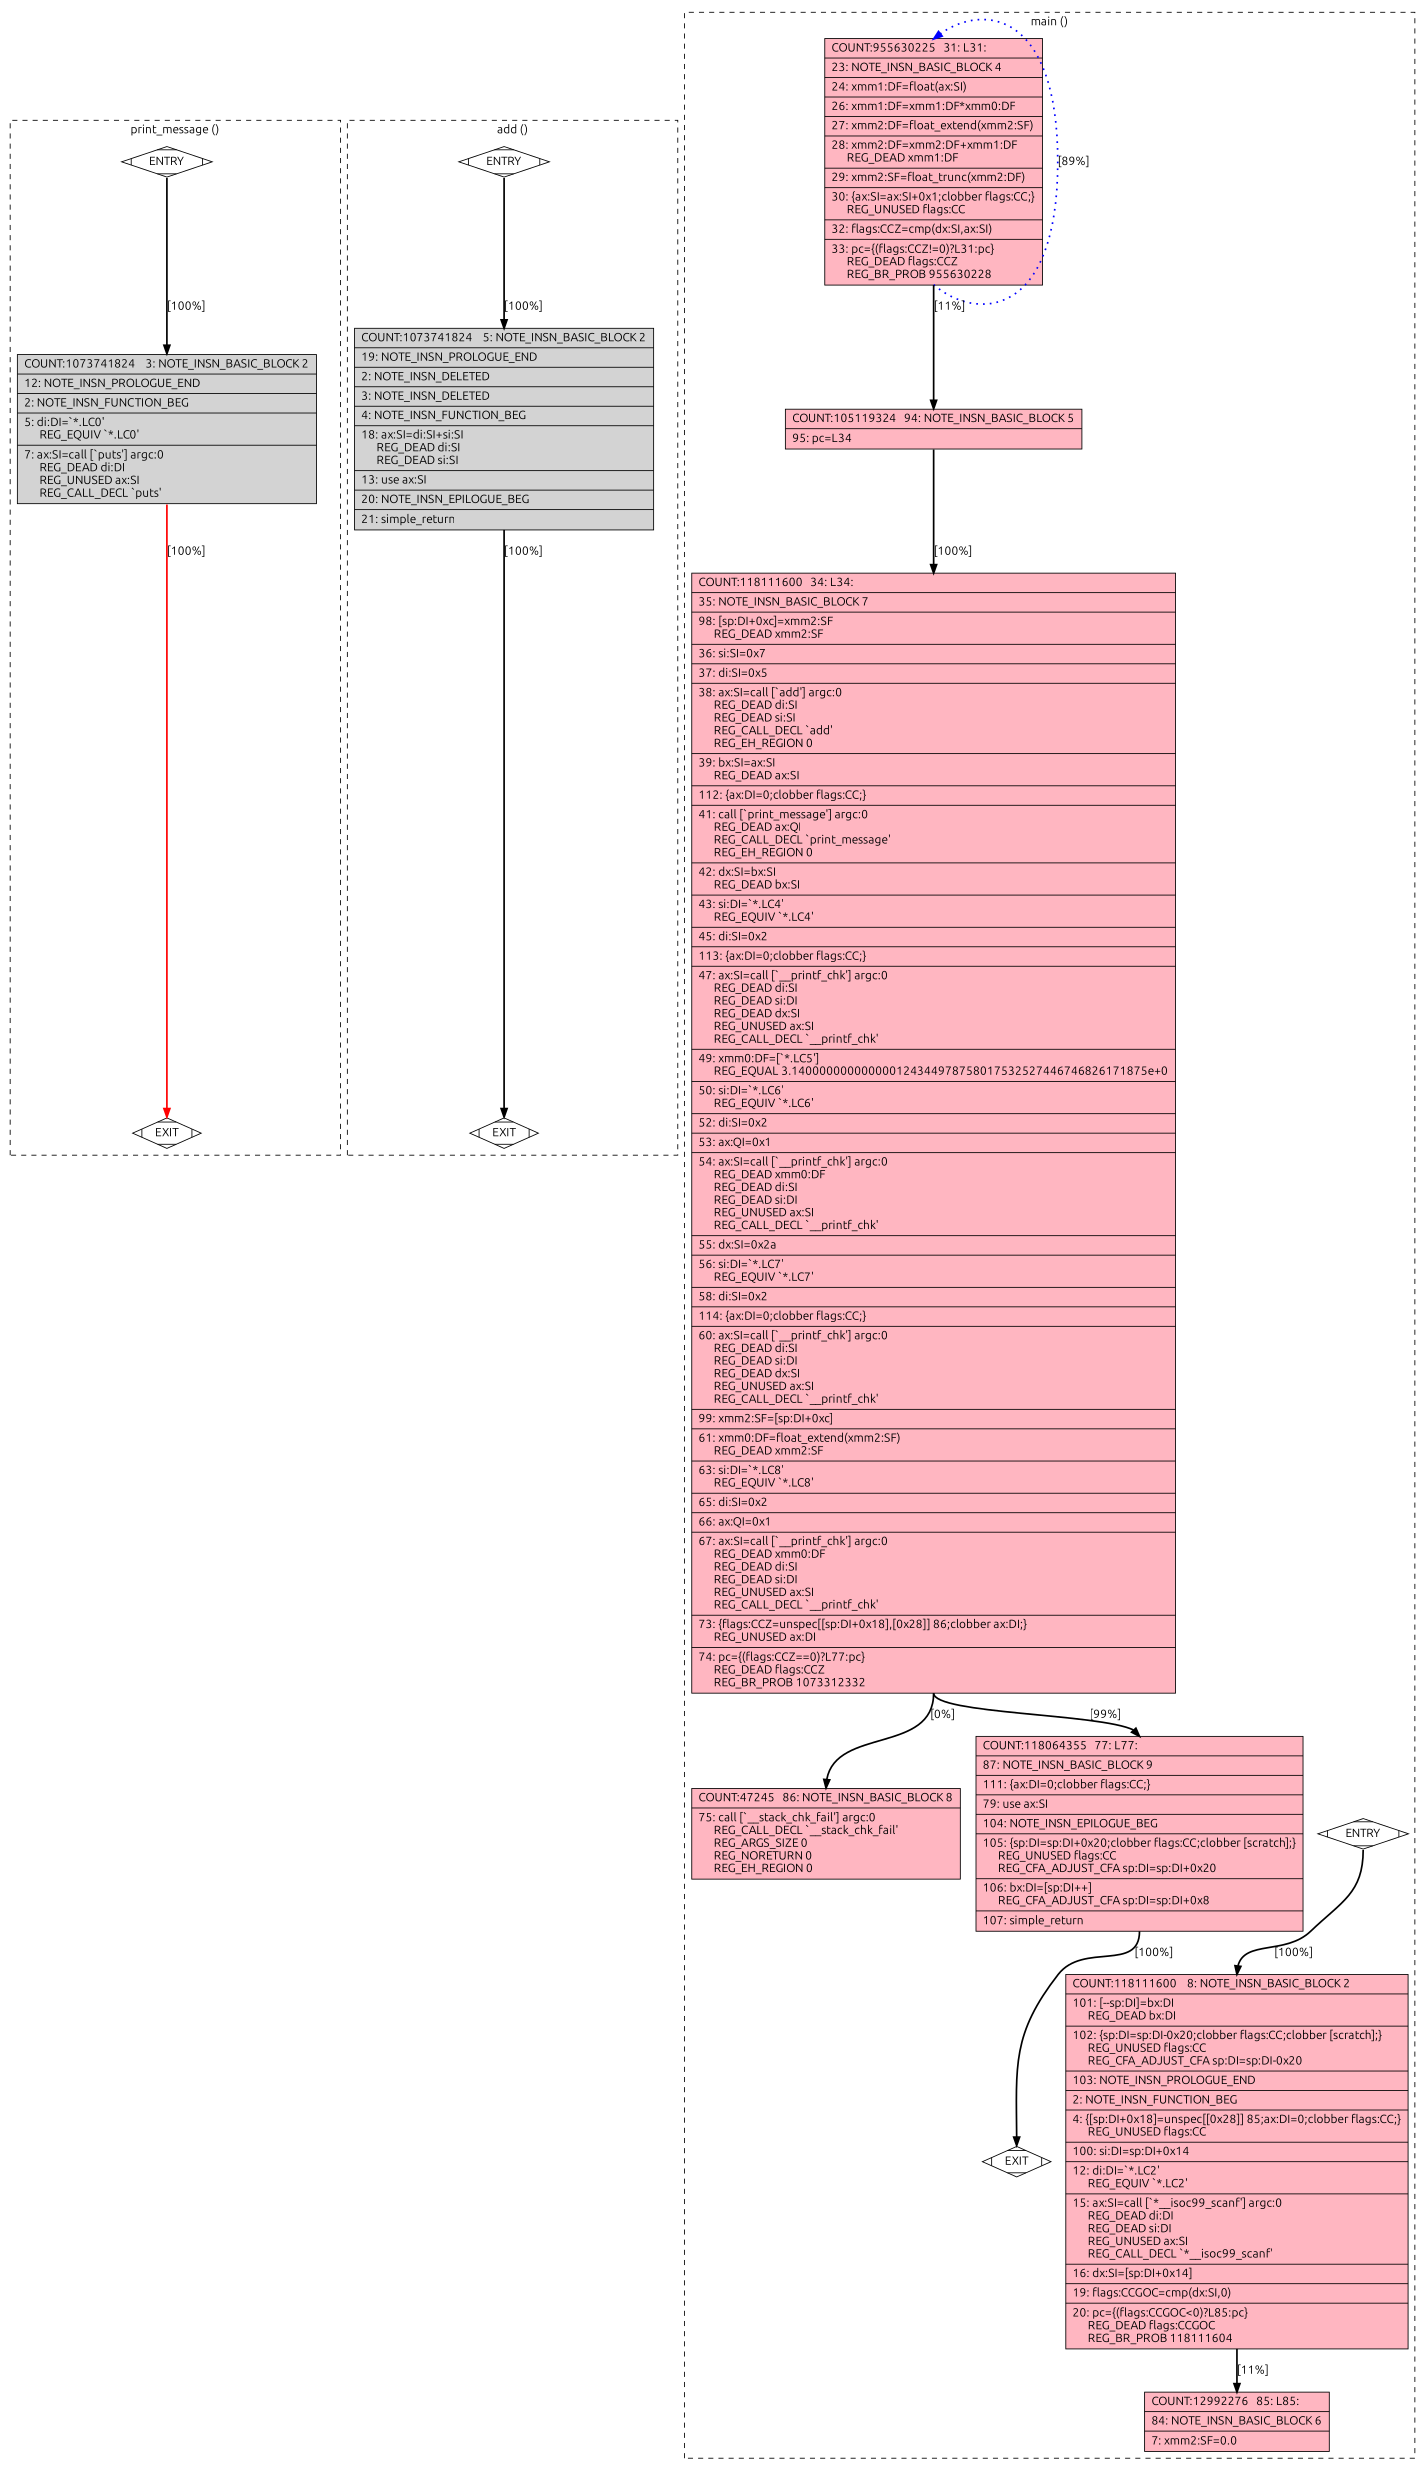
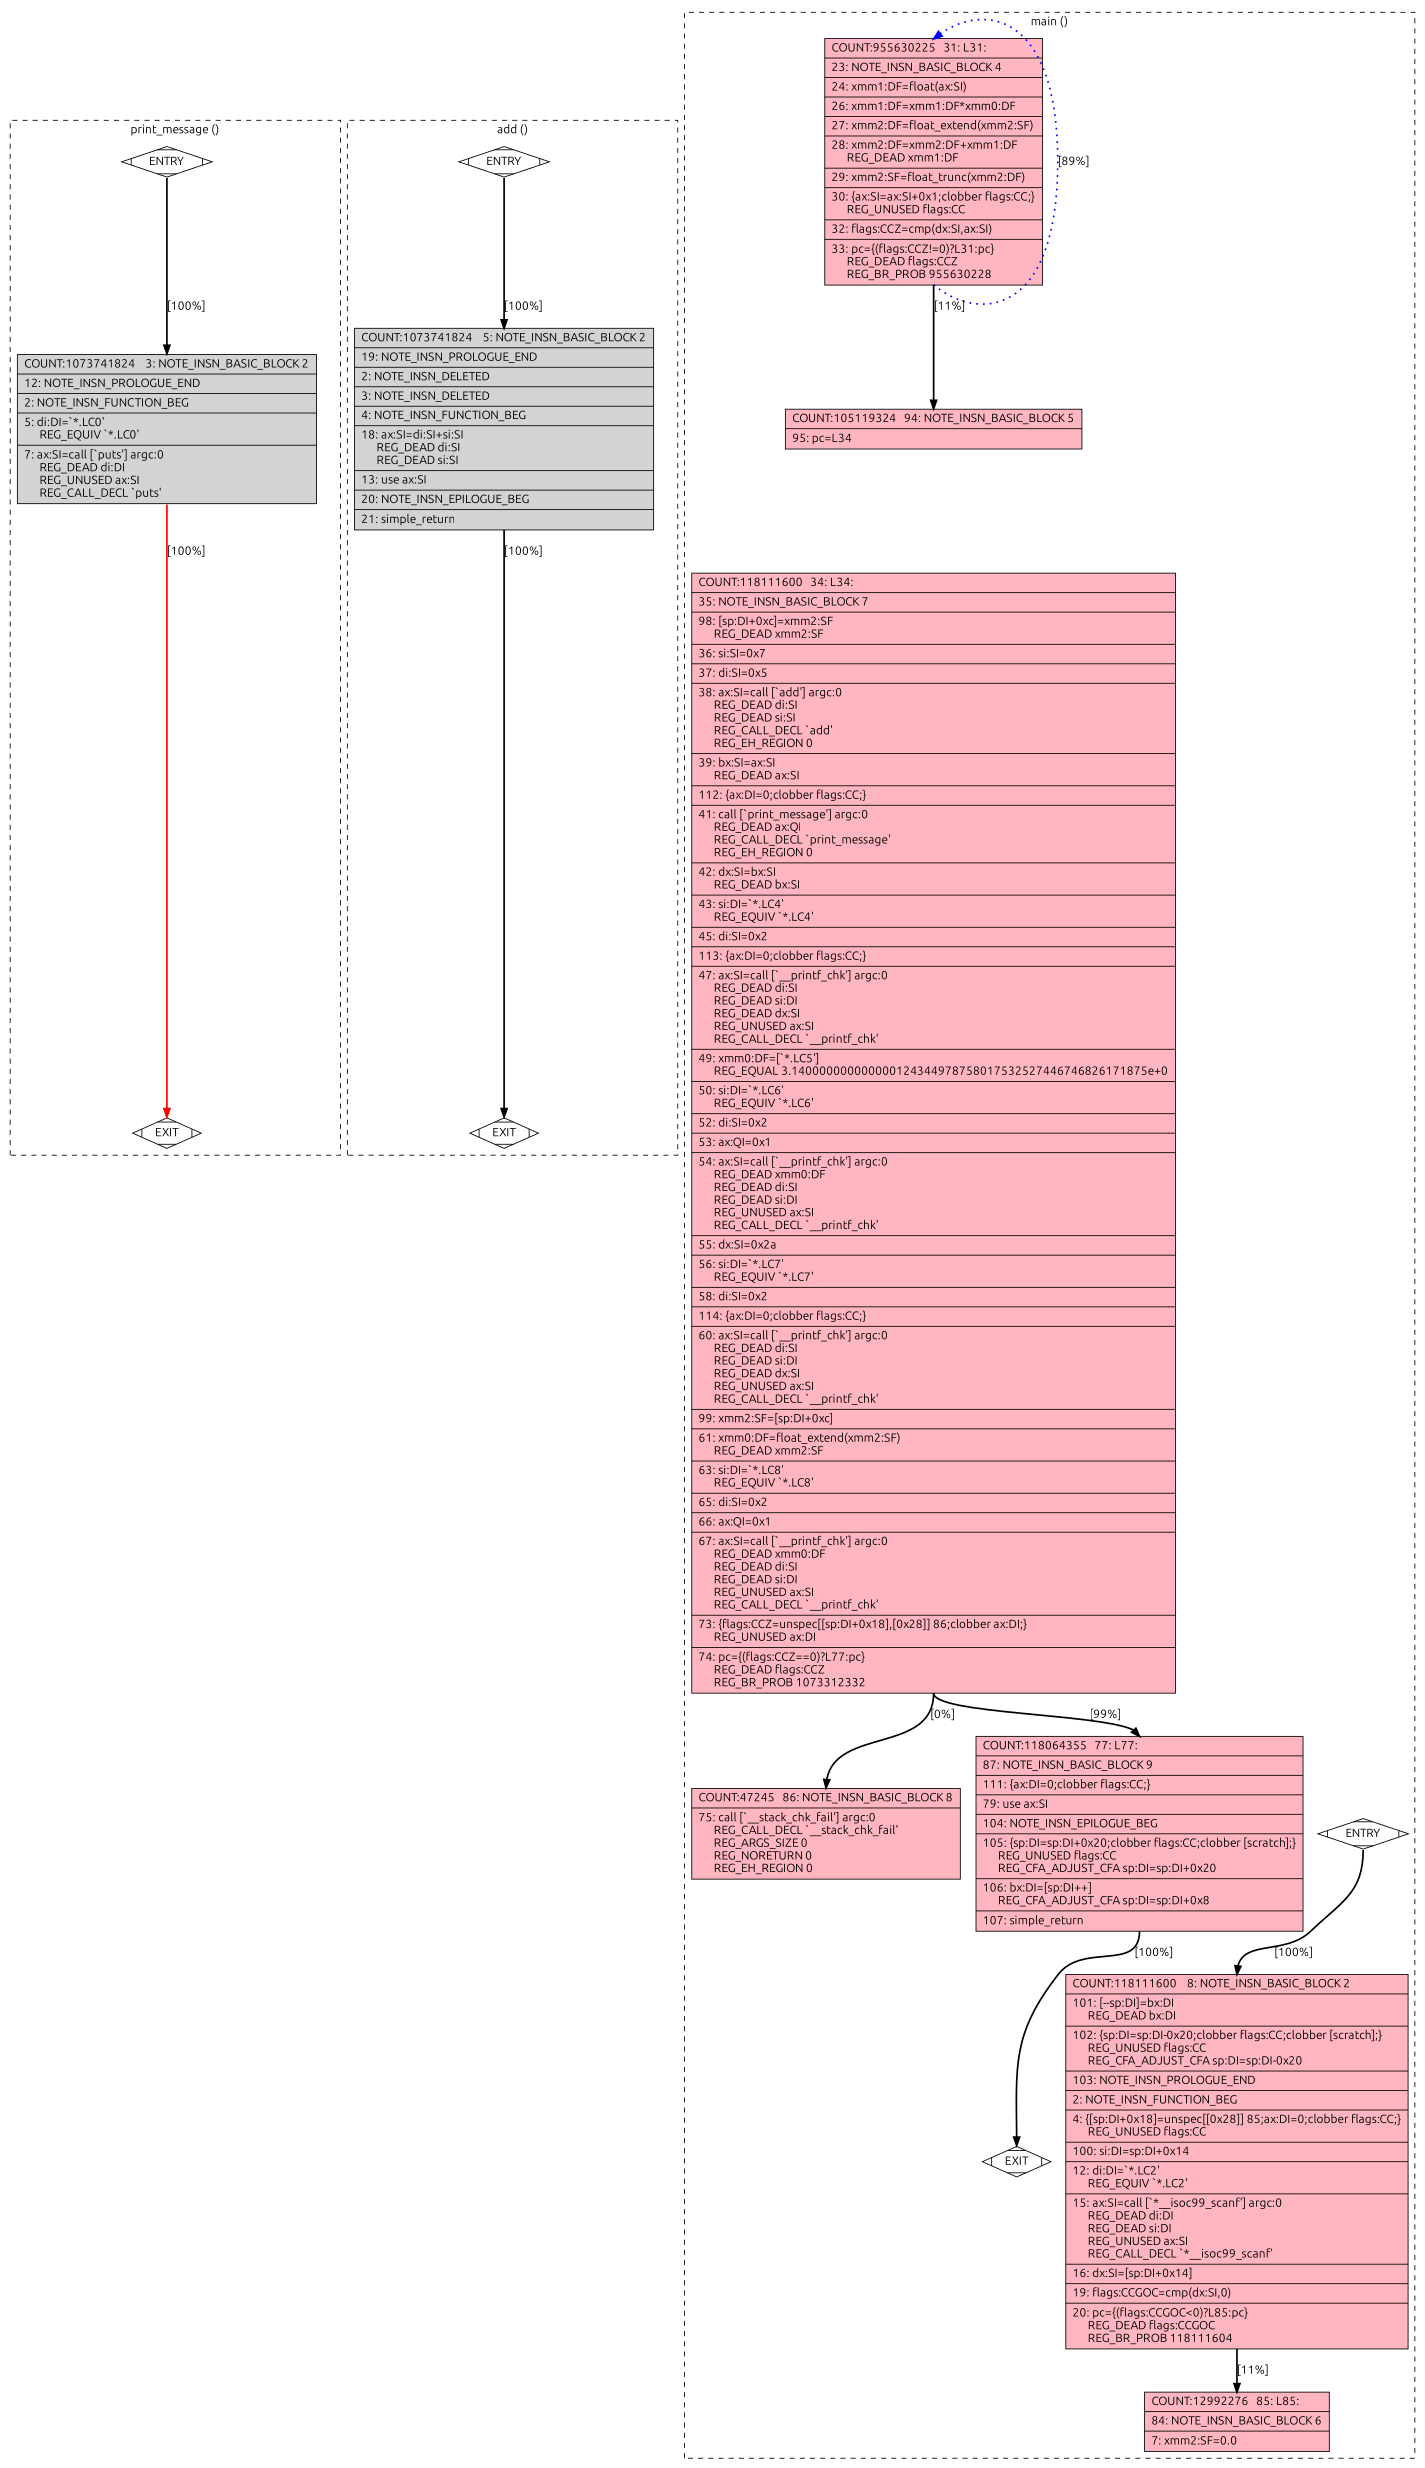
edge "COUNT:105119324   94: NOTE_INSN_BASIC_BLOCK 5" -> "COUNT:118111600   34: L34:": removed, label "[100%]"
